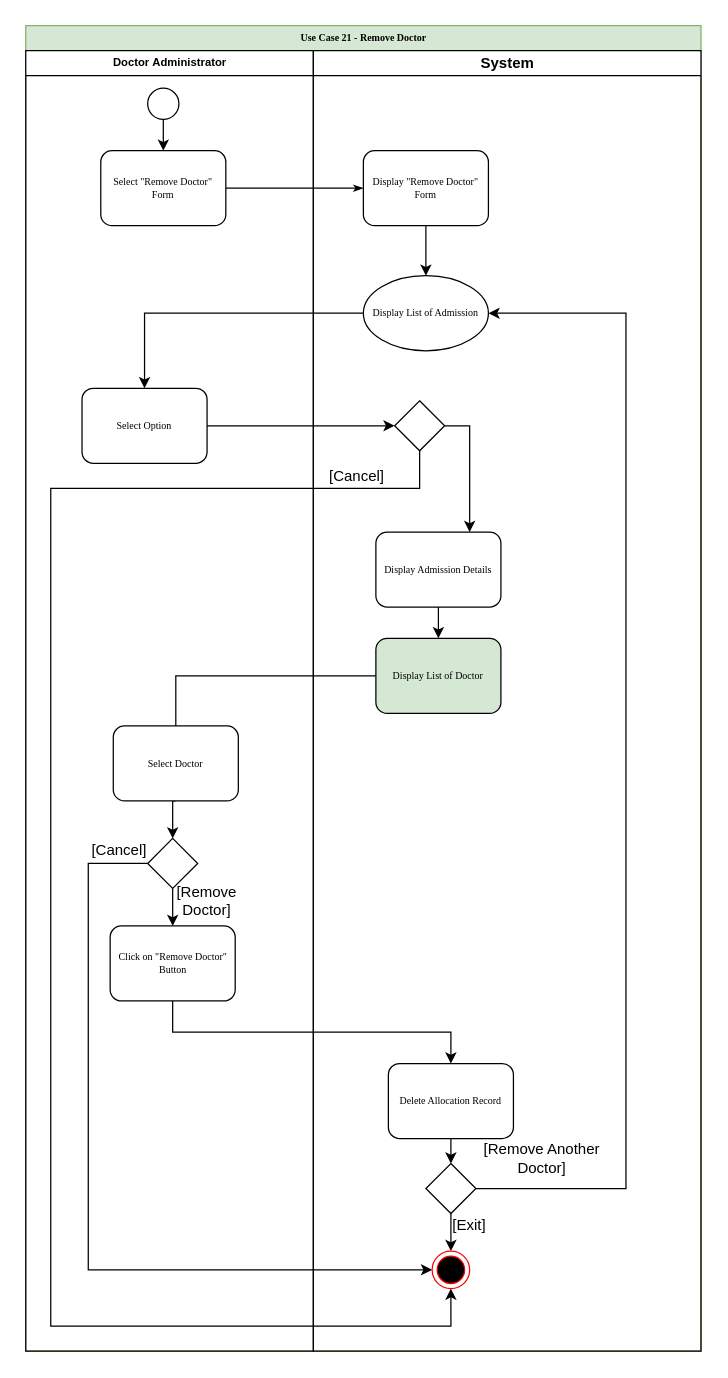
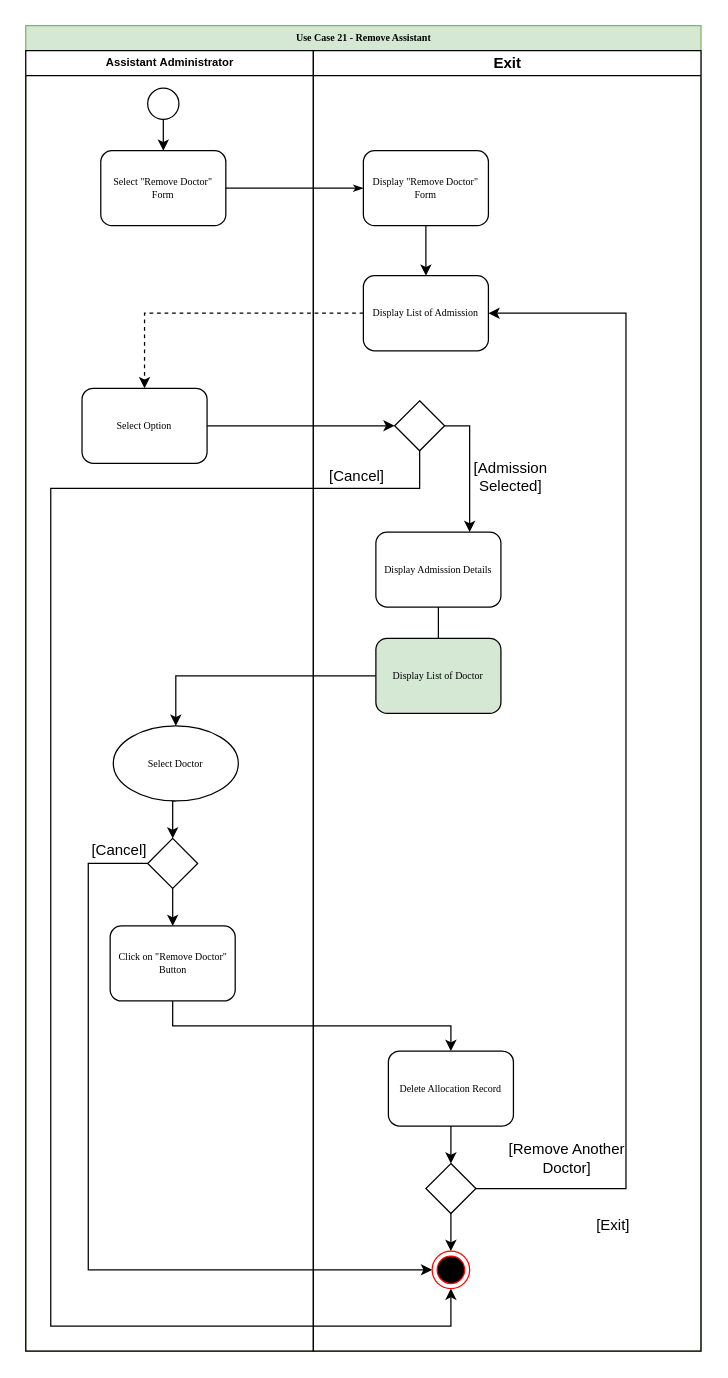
node "Use Case 21 - Remove Doctor": label "Use Case 21 - Remove Doctor" -> "Use Case 21 - Remove Assistant"
node "Doctor Administrator": label "Doctor Administrator" -> "Assistant Administrator"
node "System": label "System" -> "Exit"
edge "Display List of Admission" -> "Select Option": style solid -> dashed
node "Display List of Admission": shape ellipse -> rounded rectangle
node "[Admission Selected]": added
edge "Display Admission Details" -> "Display List of Doctor": arrowhead classic -> none
edge "Display List of Doctor" -- "Select Doctor": arrowhead none -> classic
node "Select Doctor": shape rounded rectangle -> ellipse
node "[Remove Doctor]": removed
node "Delete Allocation Record": moved (451, 1101) -> (451, 1088)
node "[Remove Another Doctor]": moved (542, 1158) -> (567, 1158)
node "[Exit]": moved (469, 1226) -> (613, 1226)
